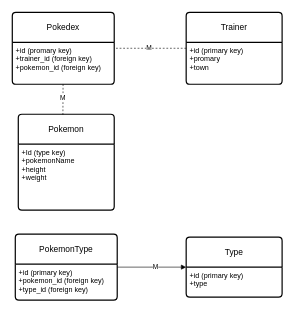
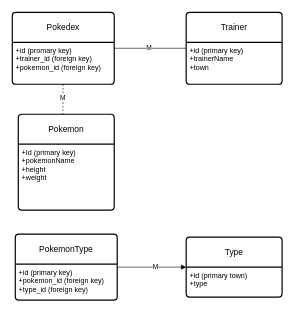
edge "Pokedex" -- "Trainer": style dashed -> solid
node "+id (primary key) +promary +town": label "+id (primary key) +promary +town" -> "+id (primary key) +trainerName +town"
node "+Id (type key) +pokemonName +height +weight": label "+Id (type key) +pokemonName +height +weight" -> "+Id (primary key) +pokemonName +height +weight"
node "+id (primary key) +type": label "+id (primary key) +type" -> "+id (primary town) +type"
